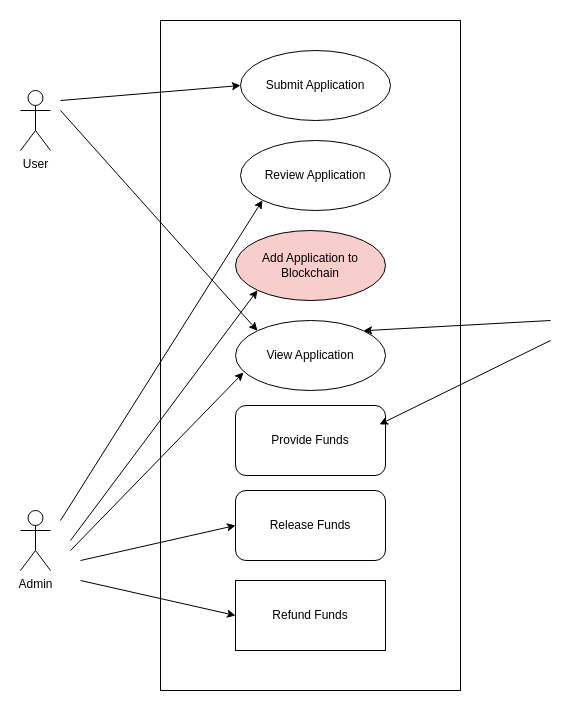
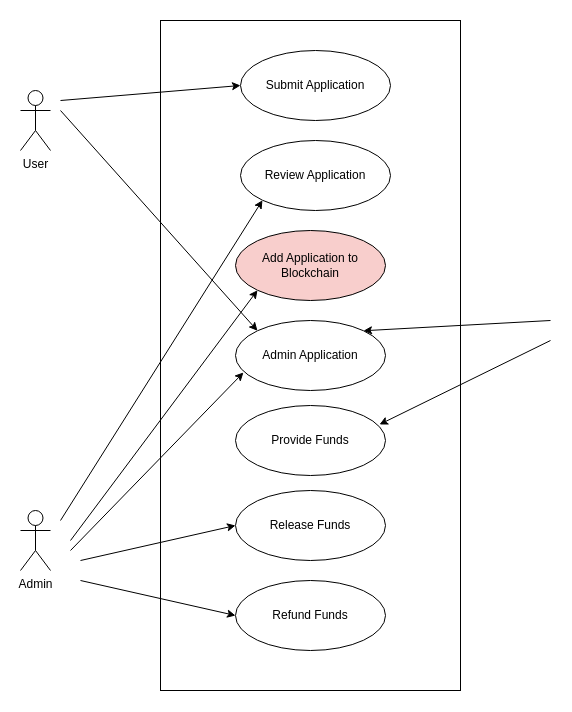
node "View Application": label "View Application" -> "Admin Application"
node "Provide Funds": shape rounded rectangle -> ellipse
node "Release Funds": shape rounded rectangle -> ellipse
node "Refund Funds": shape rectangle -> ellipse
